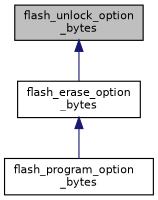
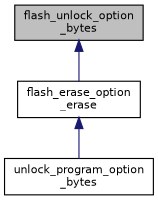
node "flash_erase_option _bytes": label "flash_erase_option _bytes" -> "flash_erase_option _erase"
node "flash_program_option _bytes": label "flash_program_option _bytes" -> "unlock_program_option _bytes"
